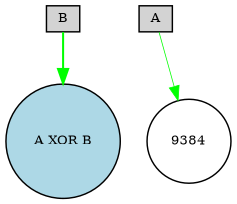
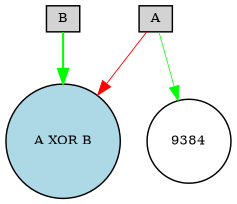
edge "A" -> "A XOR B": added
